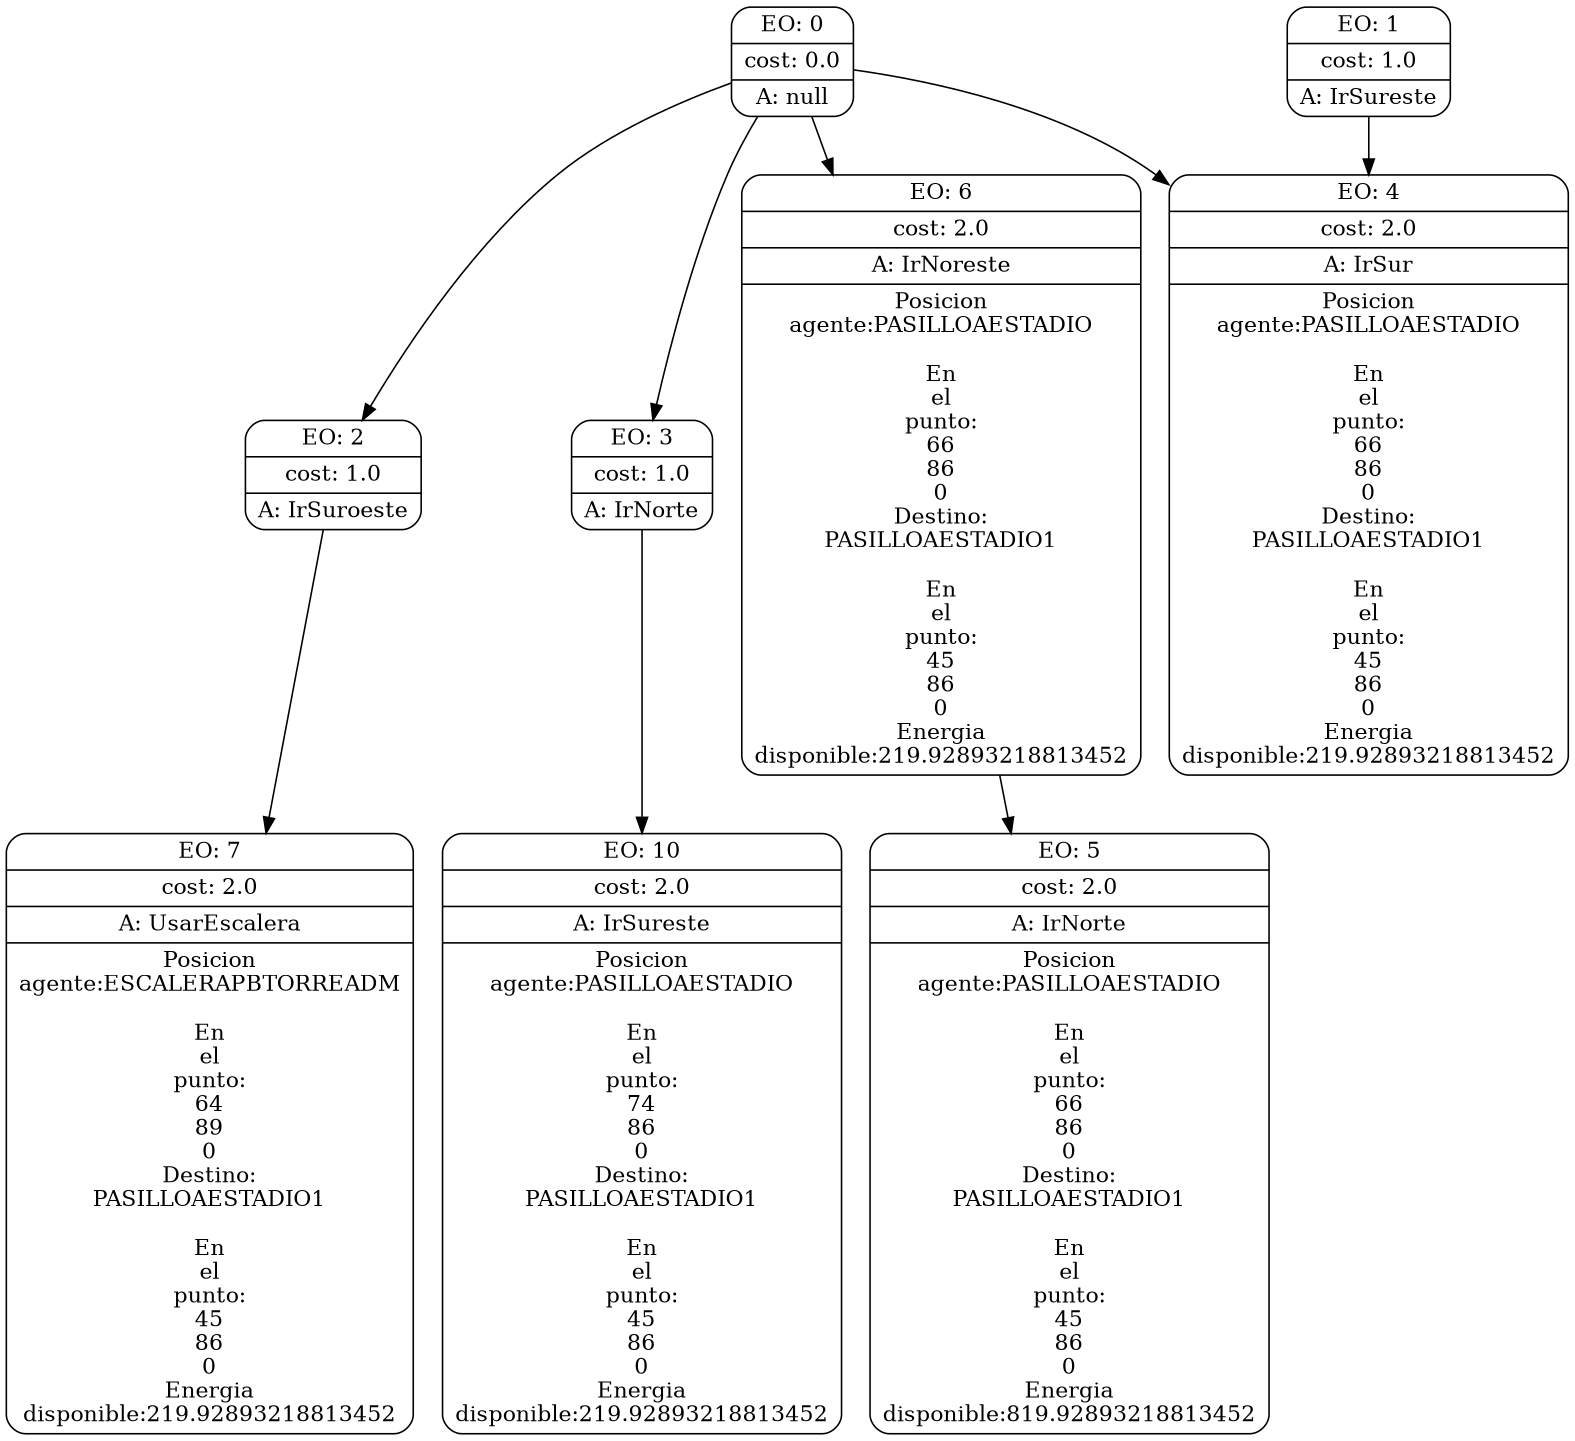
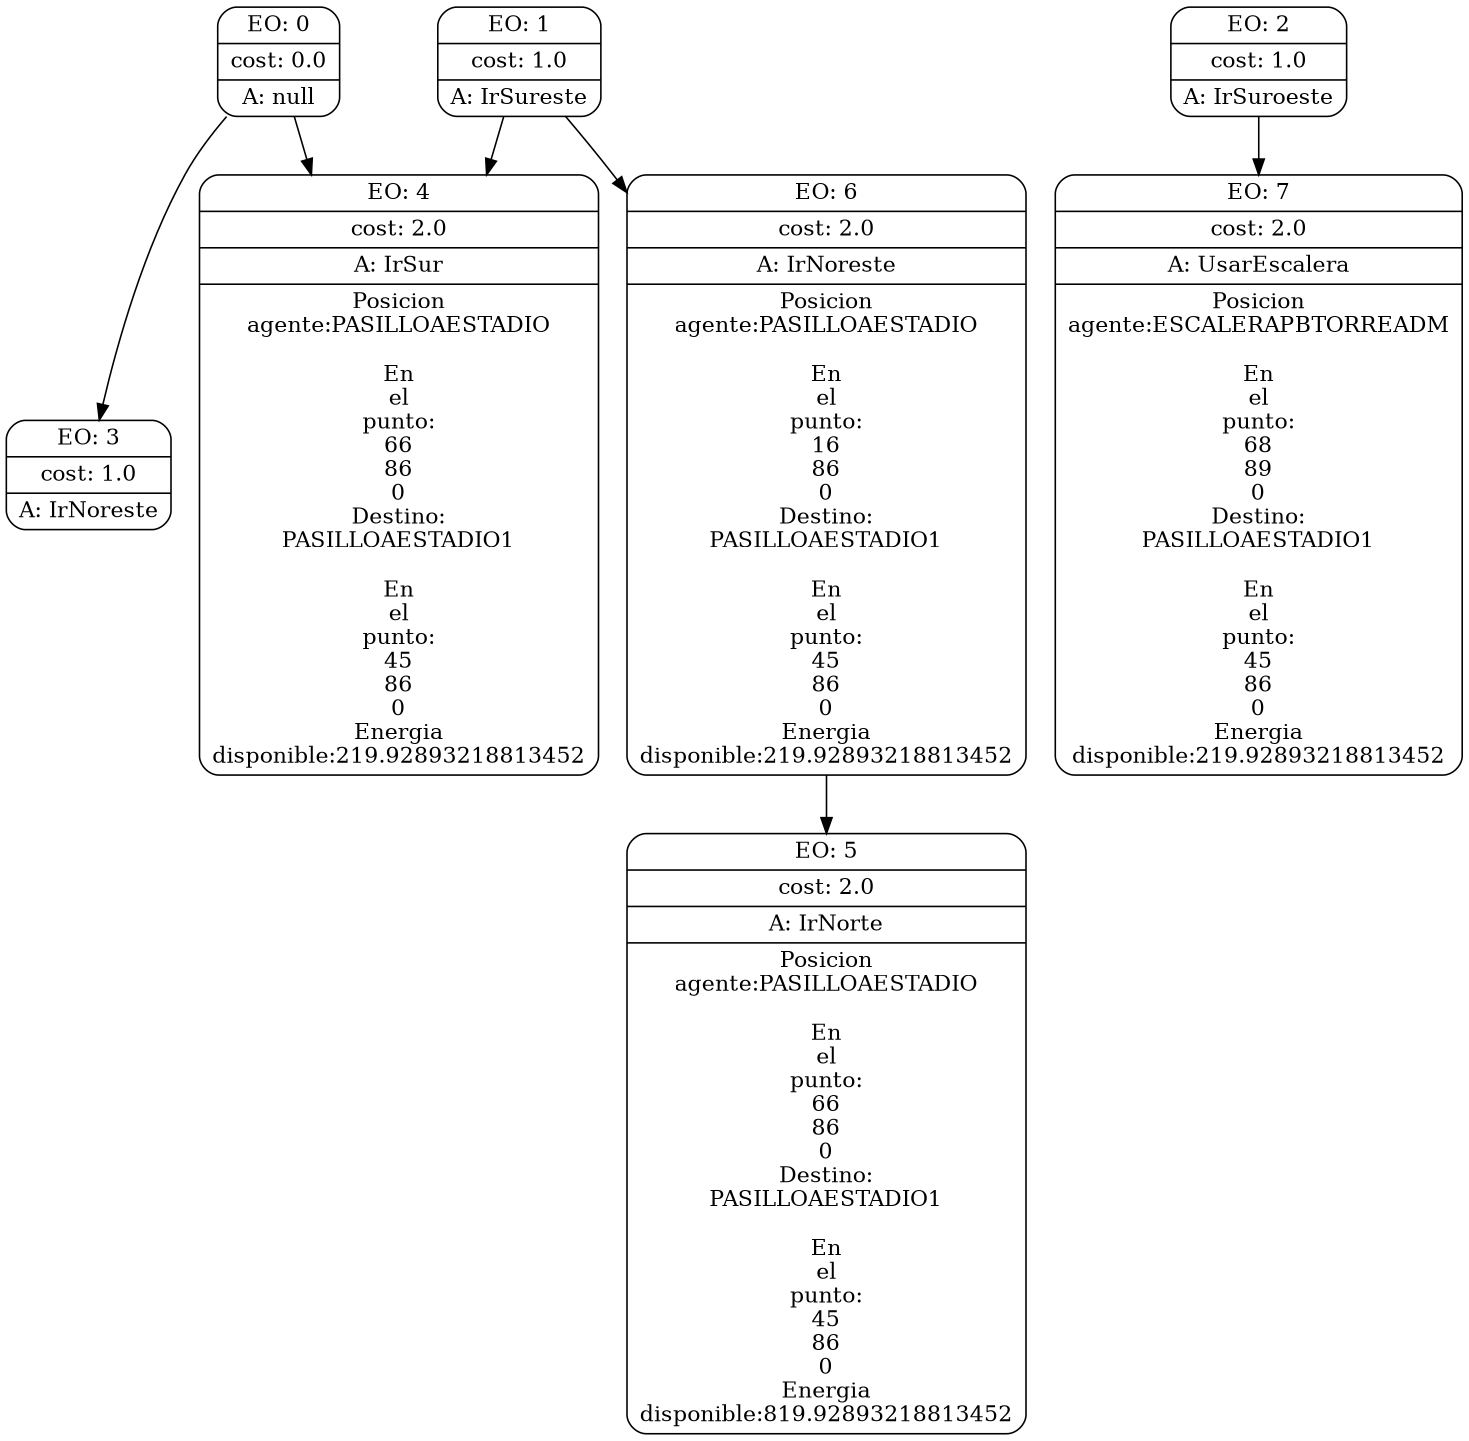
edge "EO: 0" -> "EO: 6": now "EO: 1" -> "EO: 6"
edge "EO: 0" -> "EO: 2": removed
node "EO: 6": text "66" -> "16"
node "EO: 3": text "A: IrNorte" -> "A: IrNoreste"
node "EO: 7": text "64" -> "68"
node "EO: 10": removed
